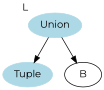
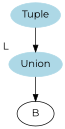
edge "Union L" -> "Tuple": reversed
